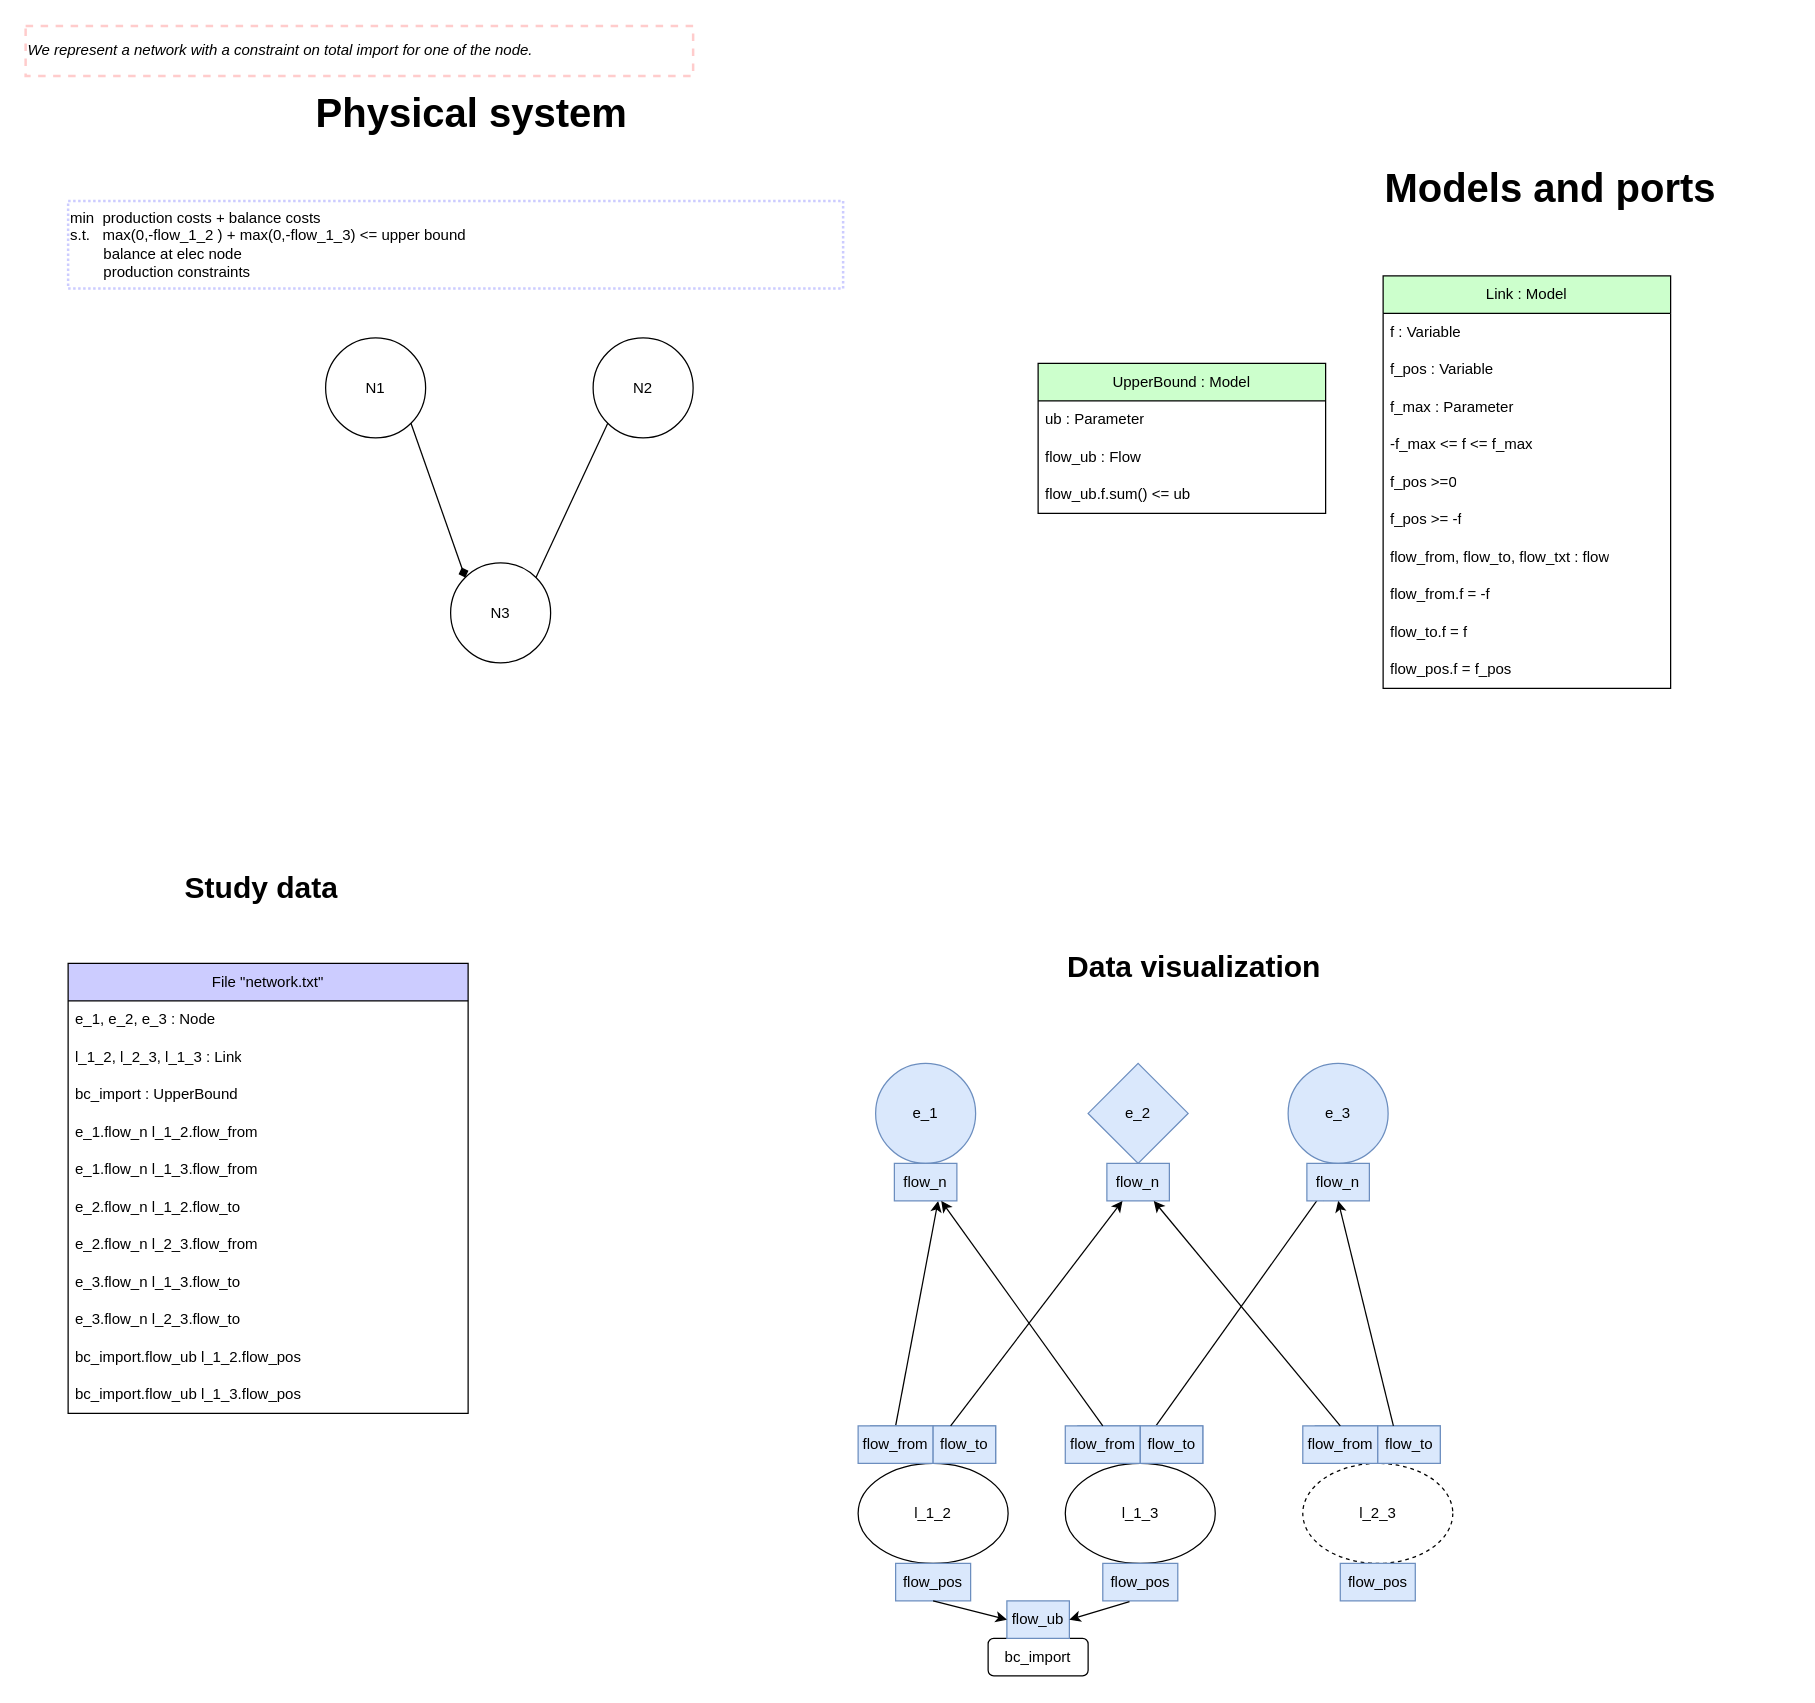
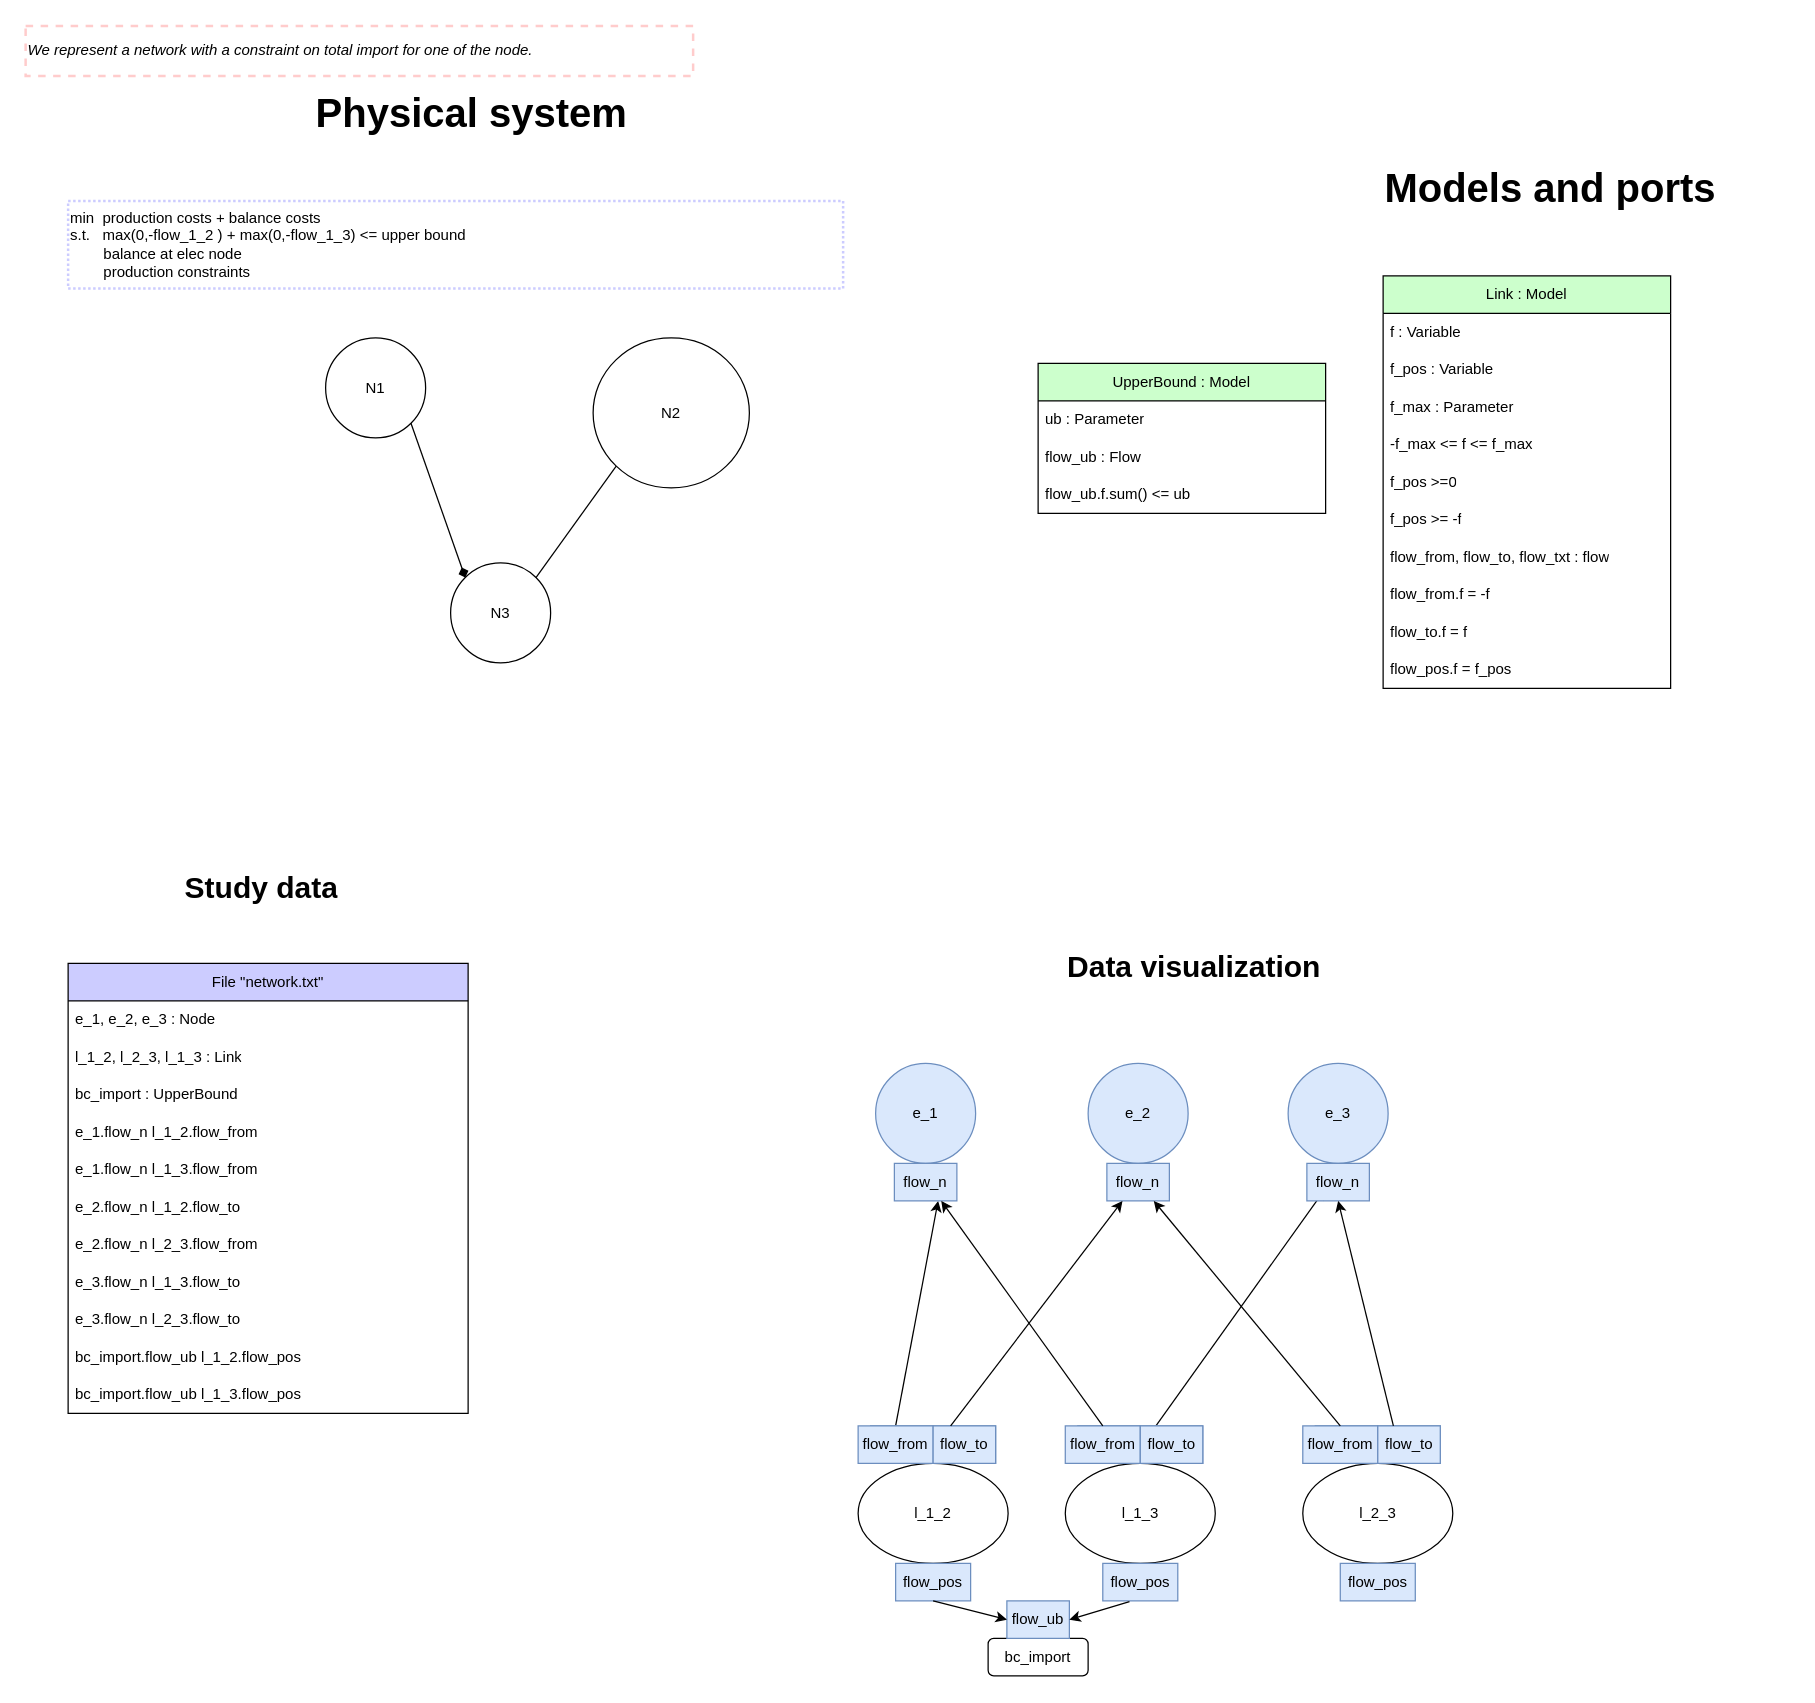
node "N2": size 100x100 -> 156x150
node "e_2": shape diamond -> ellipse
node "l_2_3": style dashed -> solid
